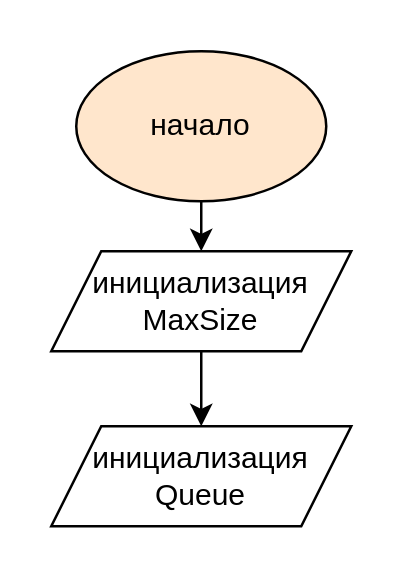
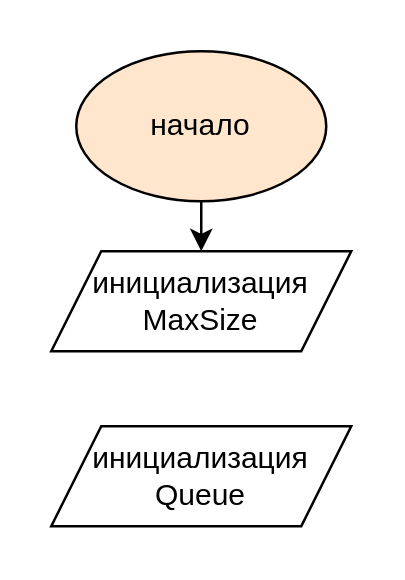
edge "инициализация MaxSize" -> "инициализация Queue": removed
